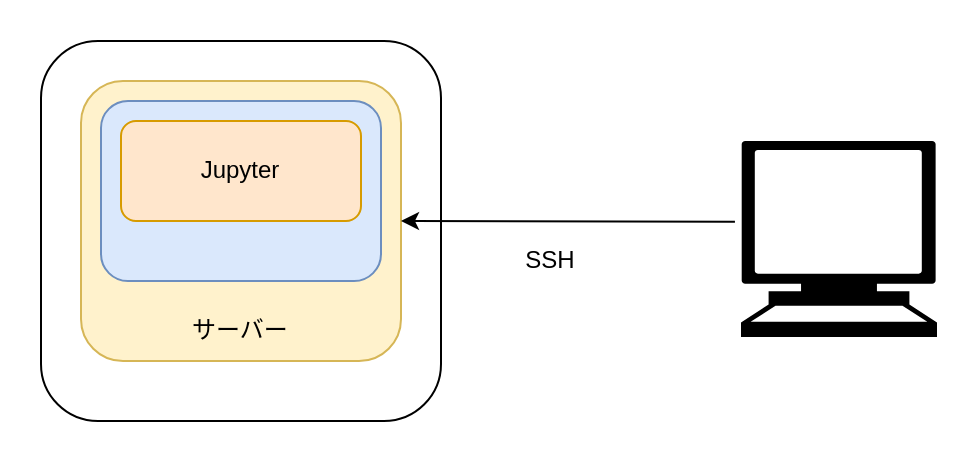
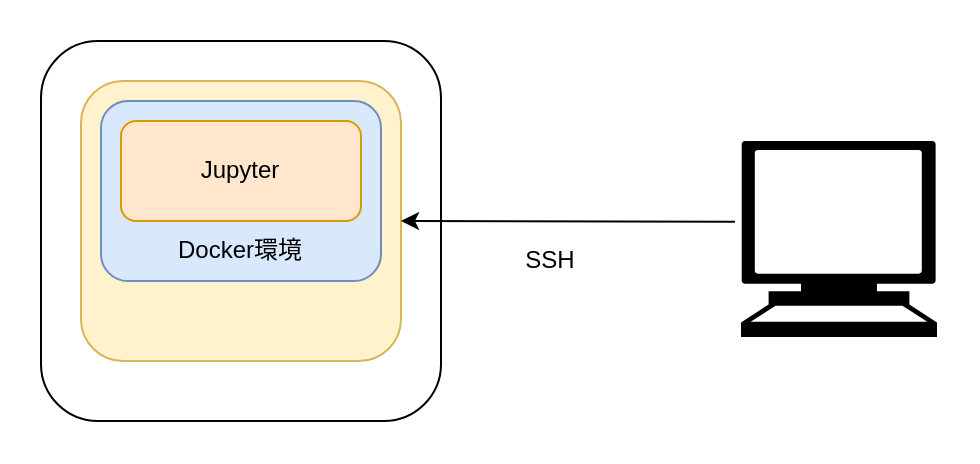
node "Docker環境": added
node "サーバー": removed
